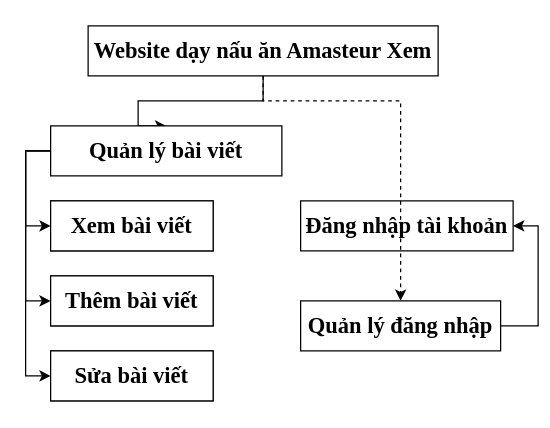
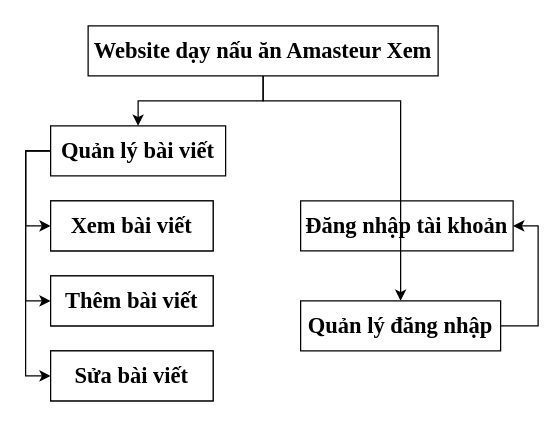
edge "Website dạy nấu ăn Amasteur Xem" -> "Quản lý đăng nhập": style dashed -> solid
node "Quản lý bài viết": size 231x50 -> 175x50
